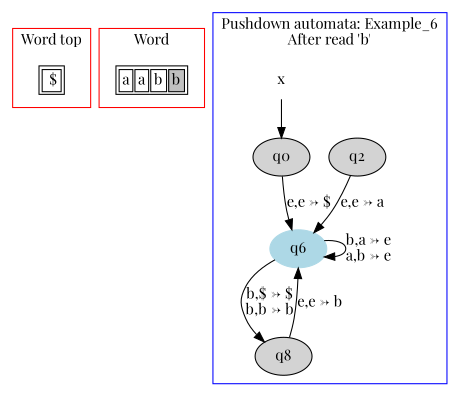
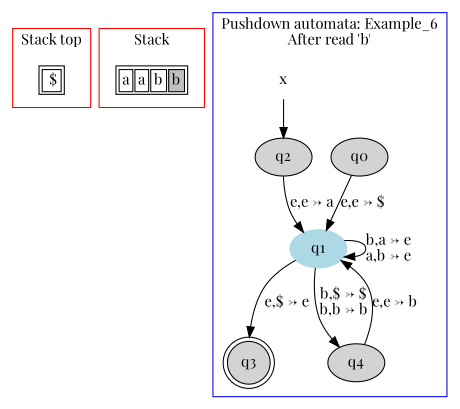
cluster "Word top": label "Word top" -> "Stack top"
cluster "Word": label "Word" -> "Stack"
edge "x" -> "q0": now "x" -> "q2"
node "q6": label "q6" -> "q1"
node "q8": label "q8" -> "q4"
node "q3": added
